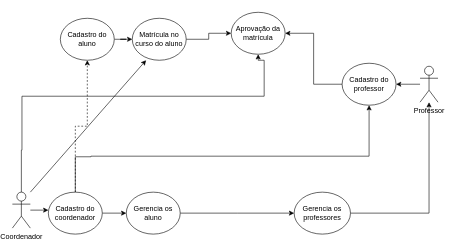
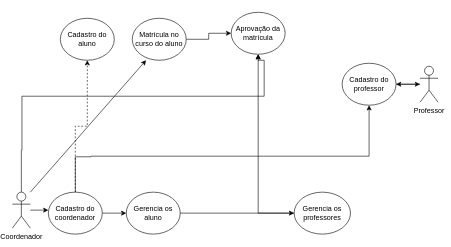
edge "Cadastro do aluno" -> "Matrícula no curso do aluno": removed
edge "Cadastro do professor" -> "Aprovação da matrícula": now "Cadastro do professor" -> "Professor"
edge "Gerencia os professores" -> "Professor": now "Gerencia os professores" -> "Aprovação da matrícula"
